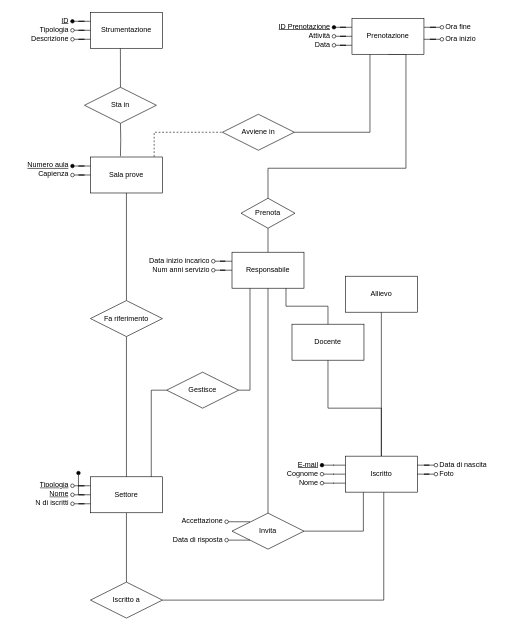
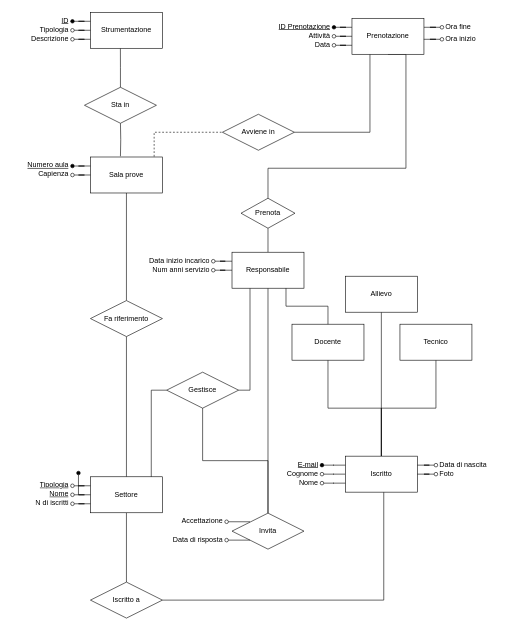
node "Tecnico": added
edge "Tecnico" -- "Iscritto": added
edge "Iscritto" -- "Invita": now "Gestisce" -- "Invita"
